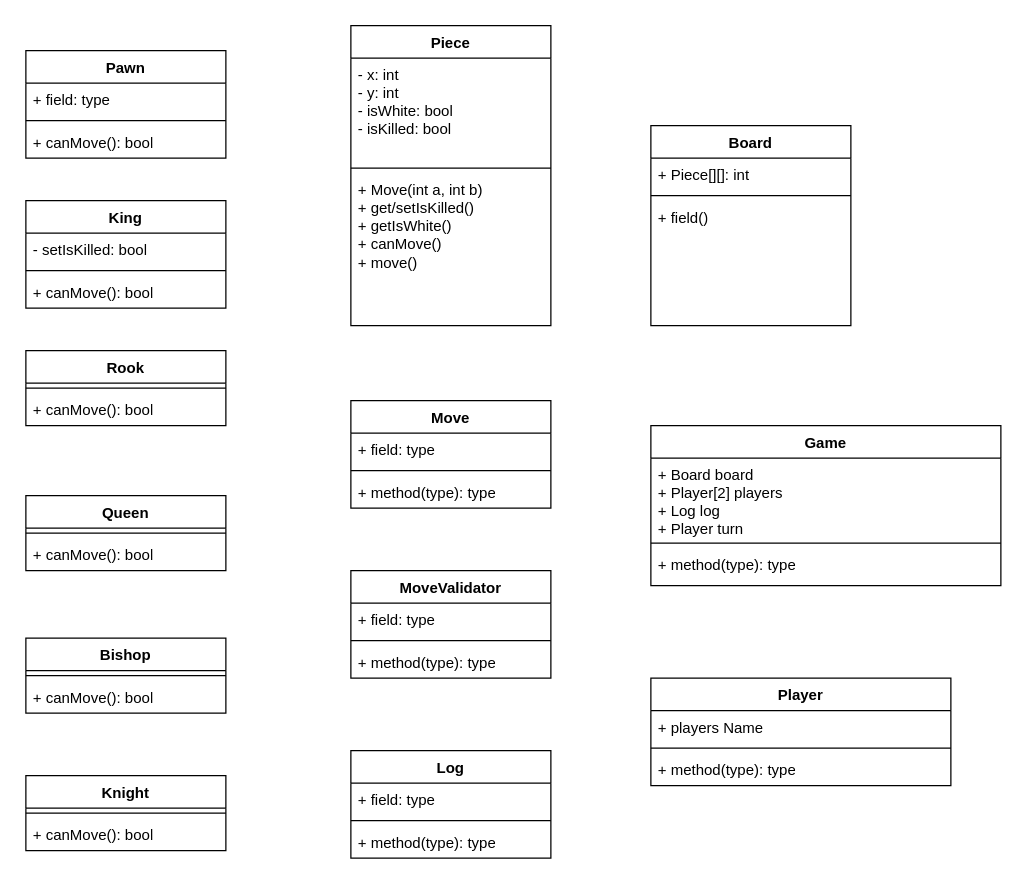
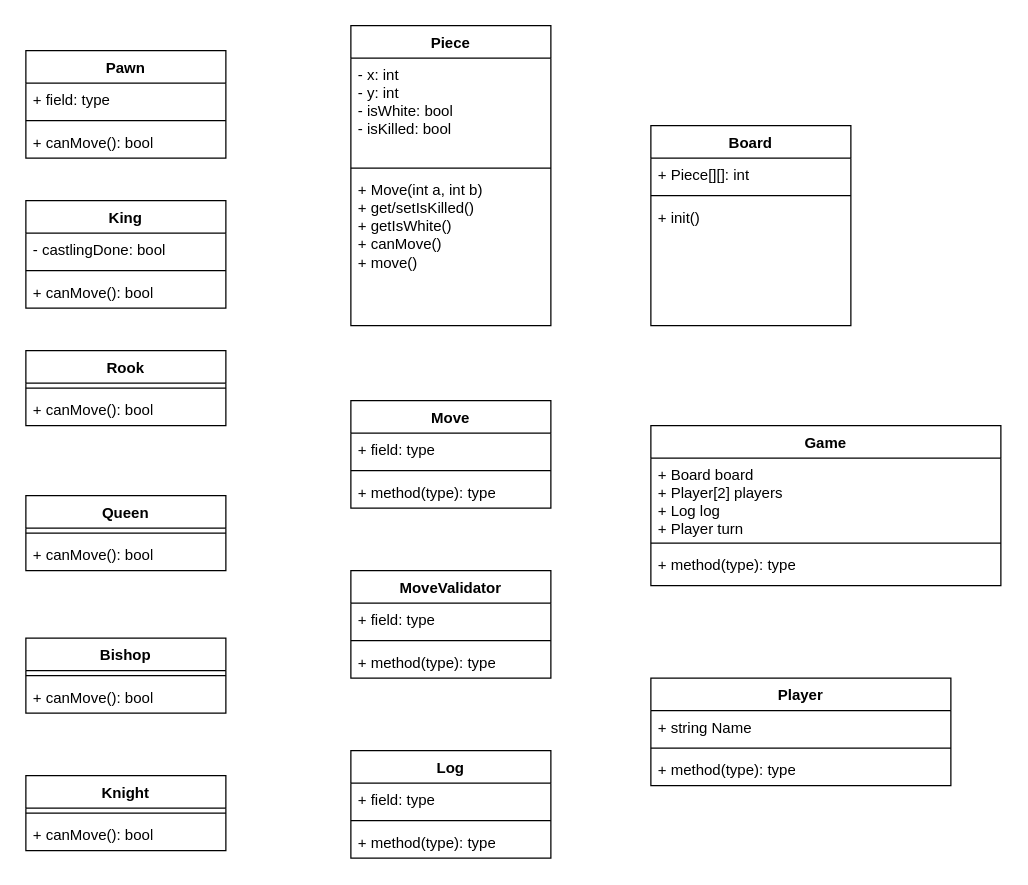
node "+ field()": label "+ field()" -> "+ init()"
node "- setIsKilled: bool": label "- setIsKilled: bool" -> "- castlingDone: bool"
node "+ players Name": label "+ players Name" -> "+ string Name"
